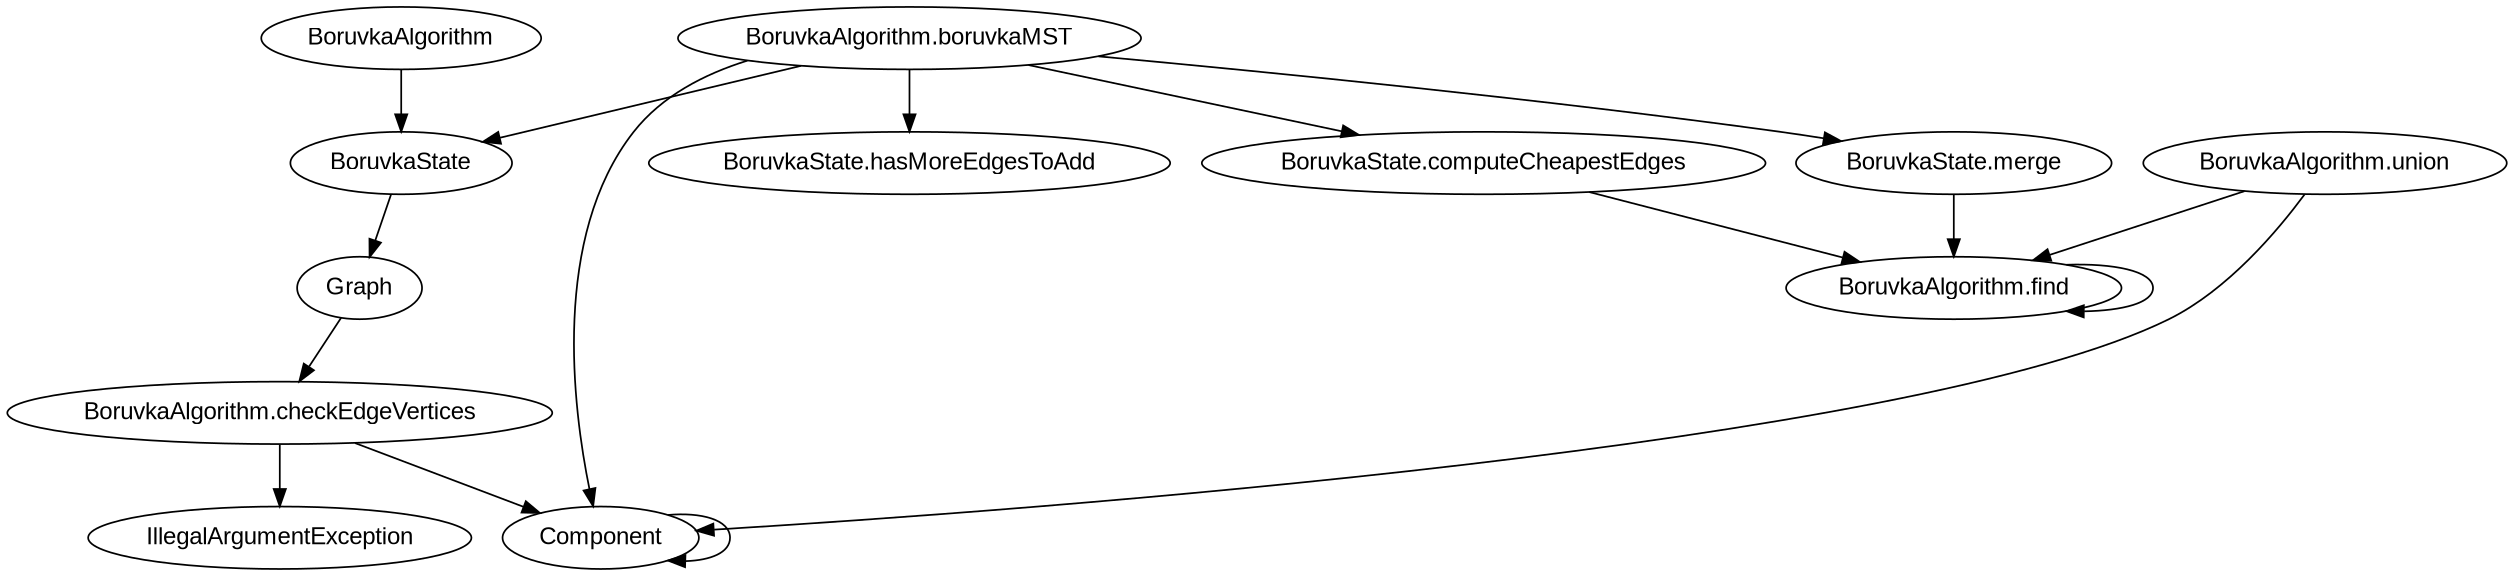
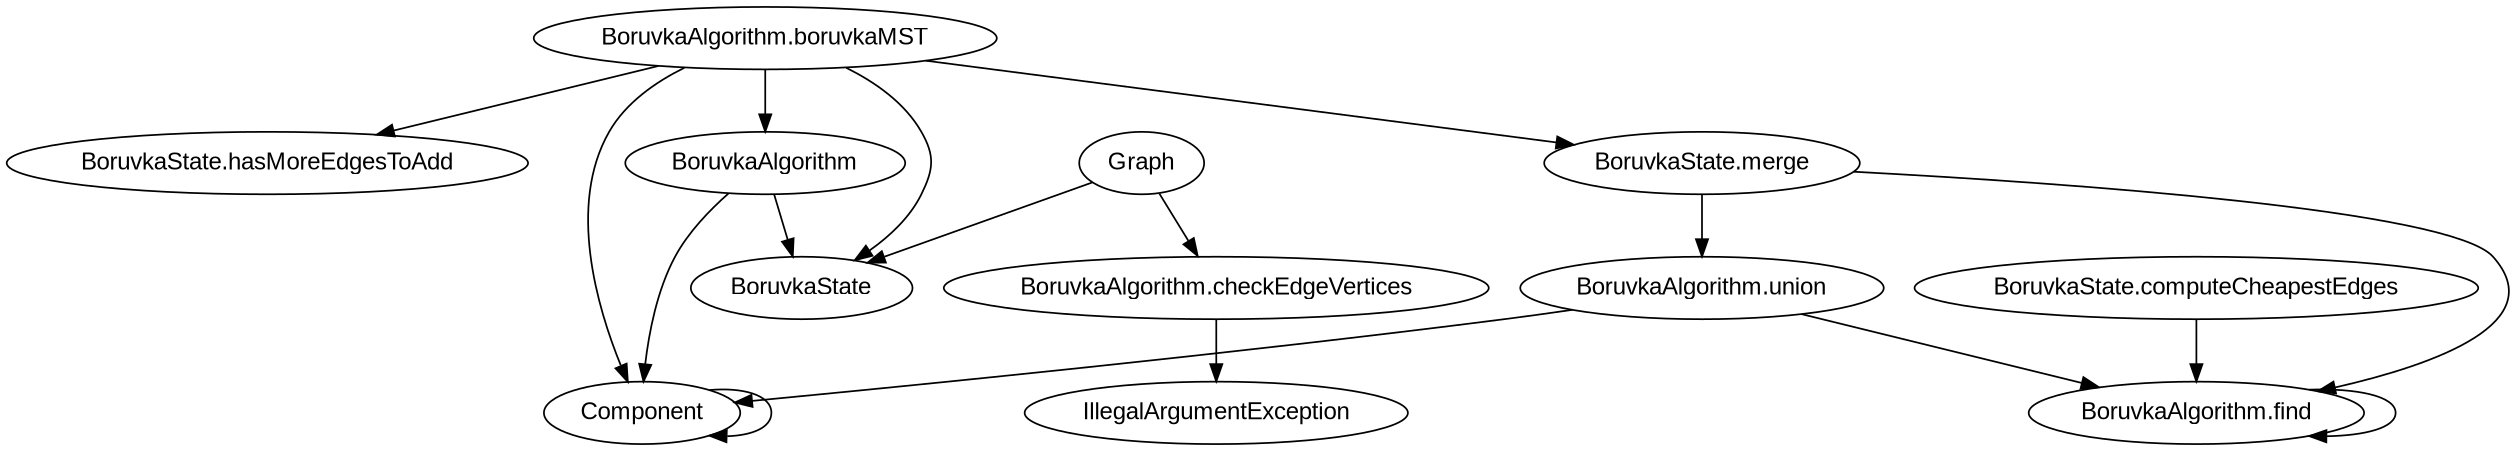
edge "BoruvkaAlgorithm.boruvkaMST" -> "BoruvkaState.computeCheapestEdges": now "BoruvkaAlgorithm.boruvkaMST" -> "BoruvkaAlgorithm"
edge "BoruvkaState" -> "Graph": reversed
edge "BoruvkaState.merge" -> "BoruvkaAlgorithm.union": added
edge "BoruvkaAlgorithm.checkEdgeVertices" -> "Component": now "BoruvkaAlgorithm" -> "Component"
